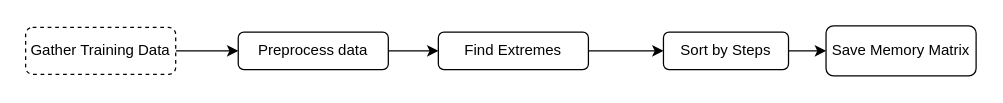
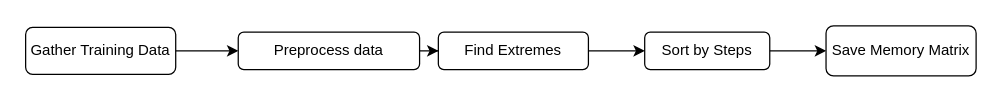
node "Gather Training Data": style dashed -> solid
node "Preprocess data": size 150x38 -> 181x38
node "Sort by Steps": moved (726, 51) -> (707, 51)
